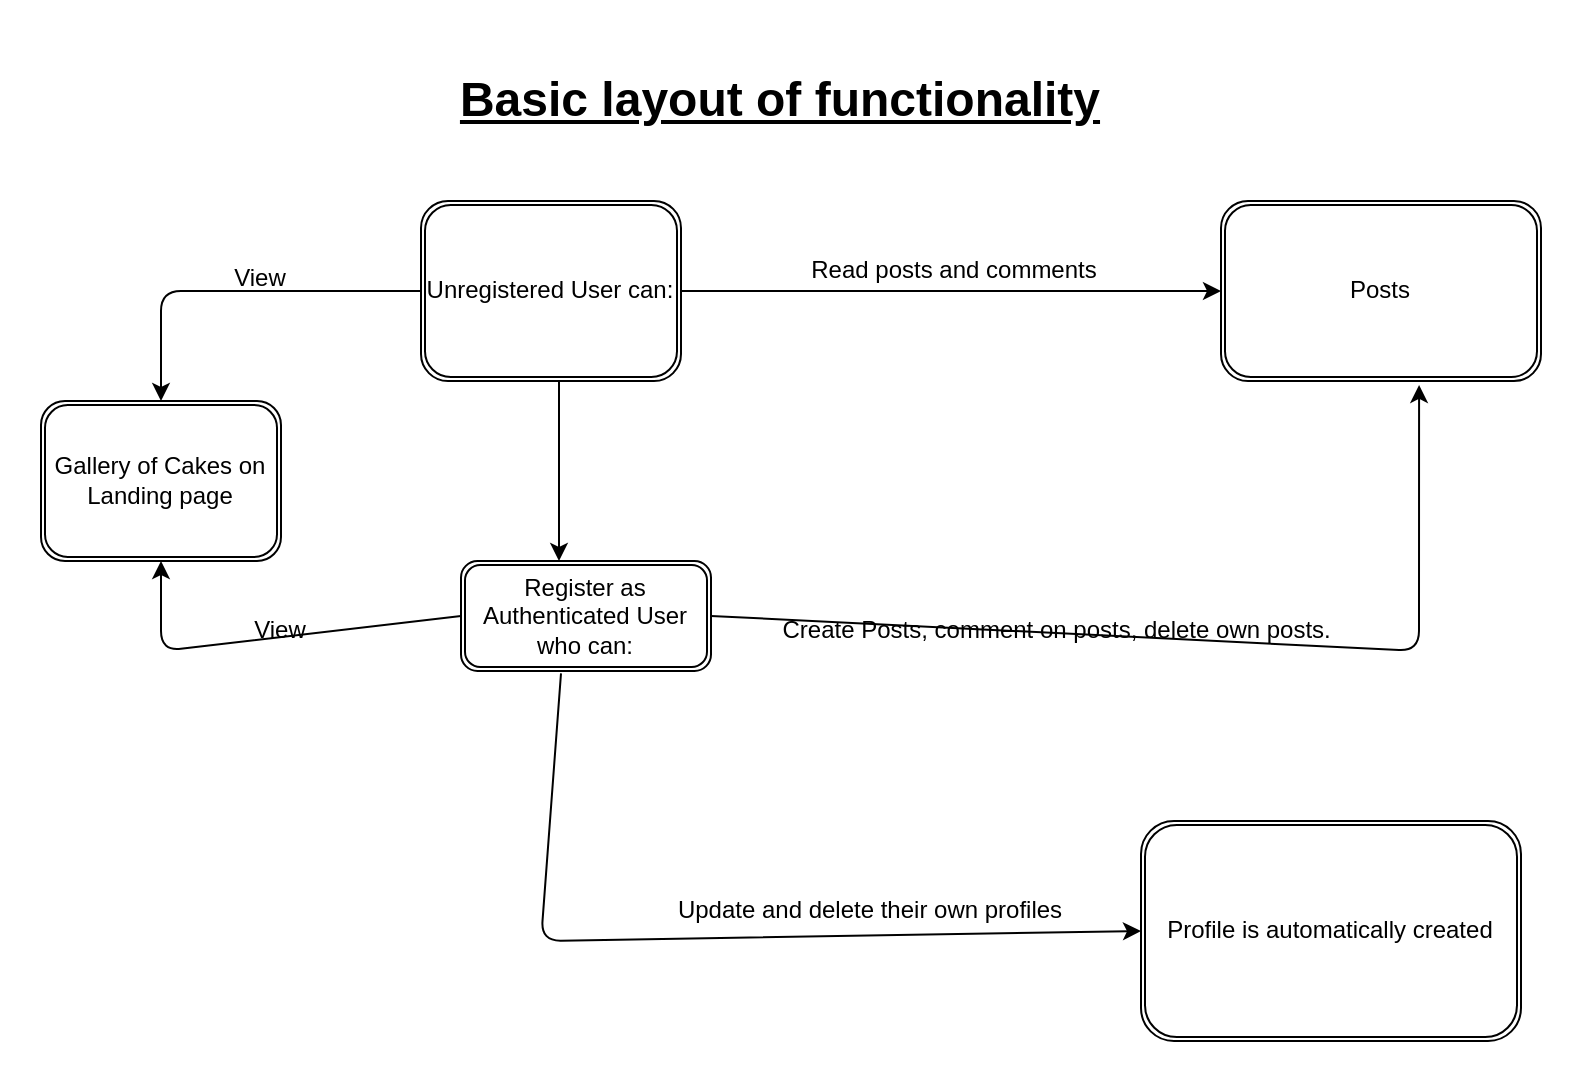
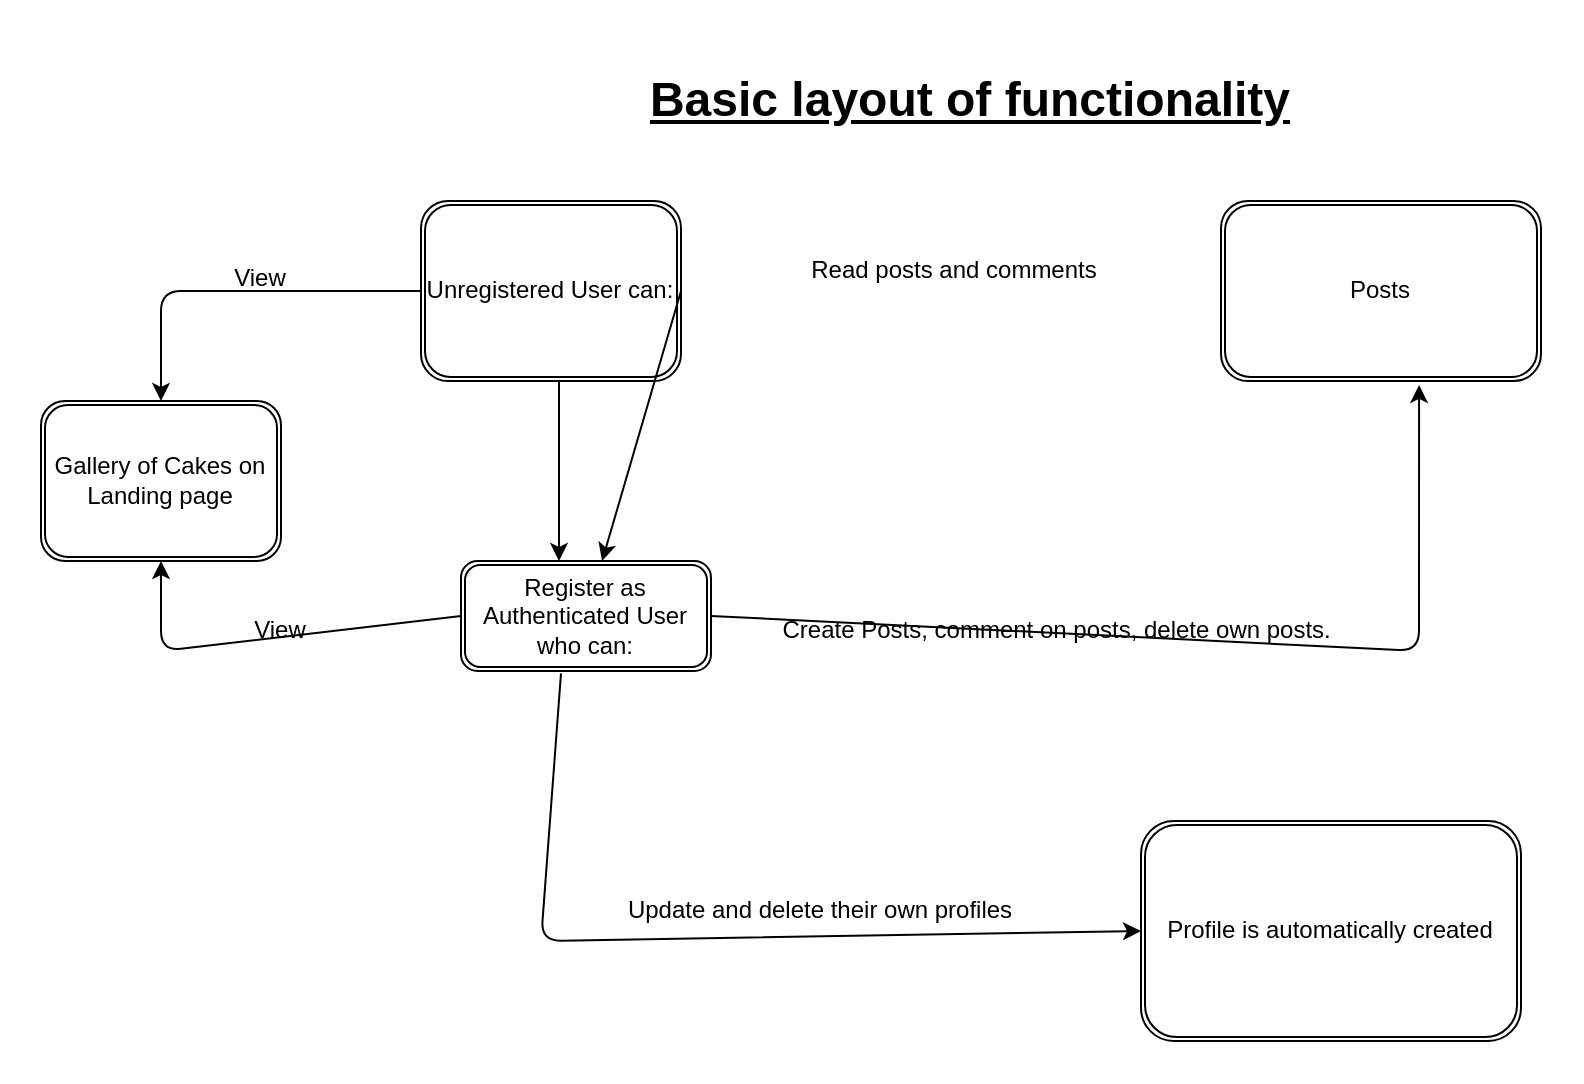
node "Basic layout of functionality": moved (781, 101) -> (971, 101)
edge "Unregistered User can:" -> "Posts": now "Unregistered User can:" -> "Register as Authenticated User who can:"
node "Update and delete their own profiles": moved (871, 911) -> (821, 911)
